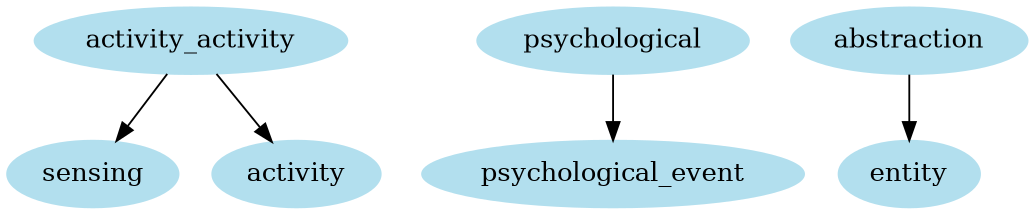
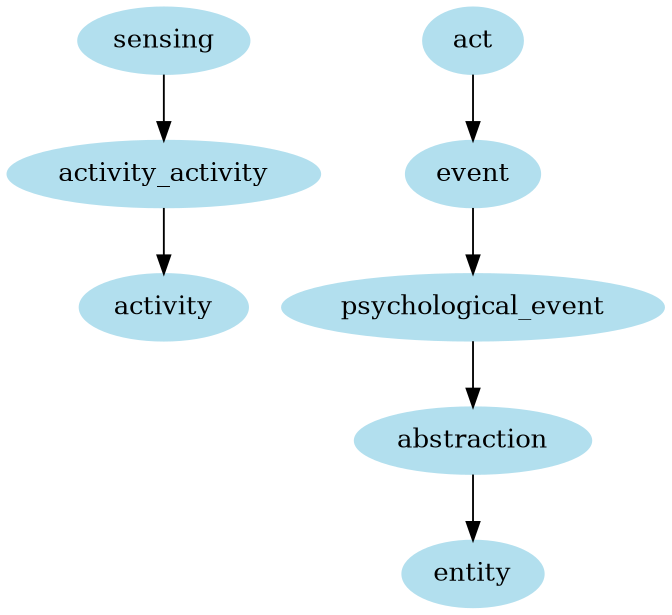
node "act": added
node "psychological": label "psychological" -> "event"
edge "activity_activity" -> "sensing": reversed
edge "psychological_event" -> "abstraction": added
